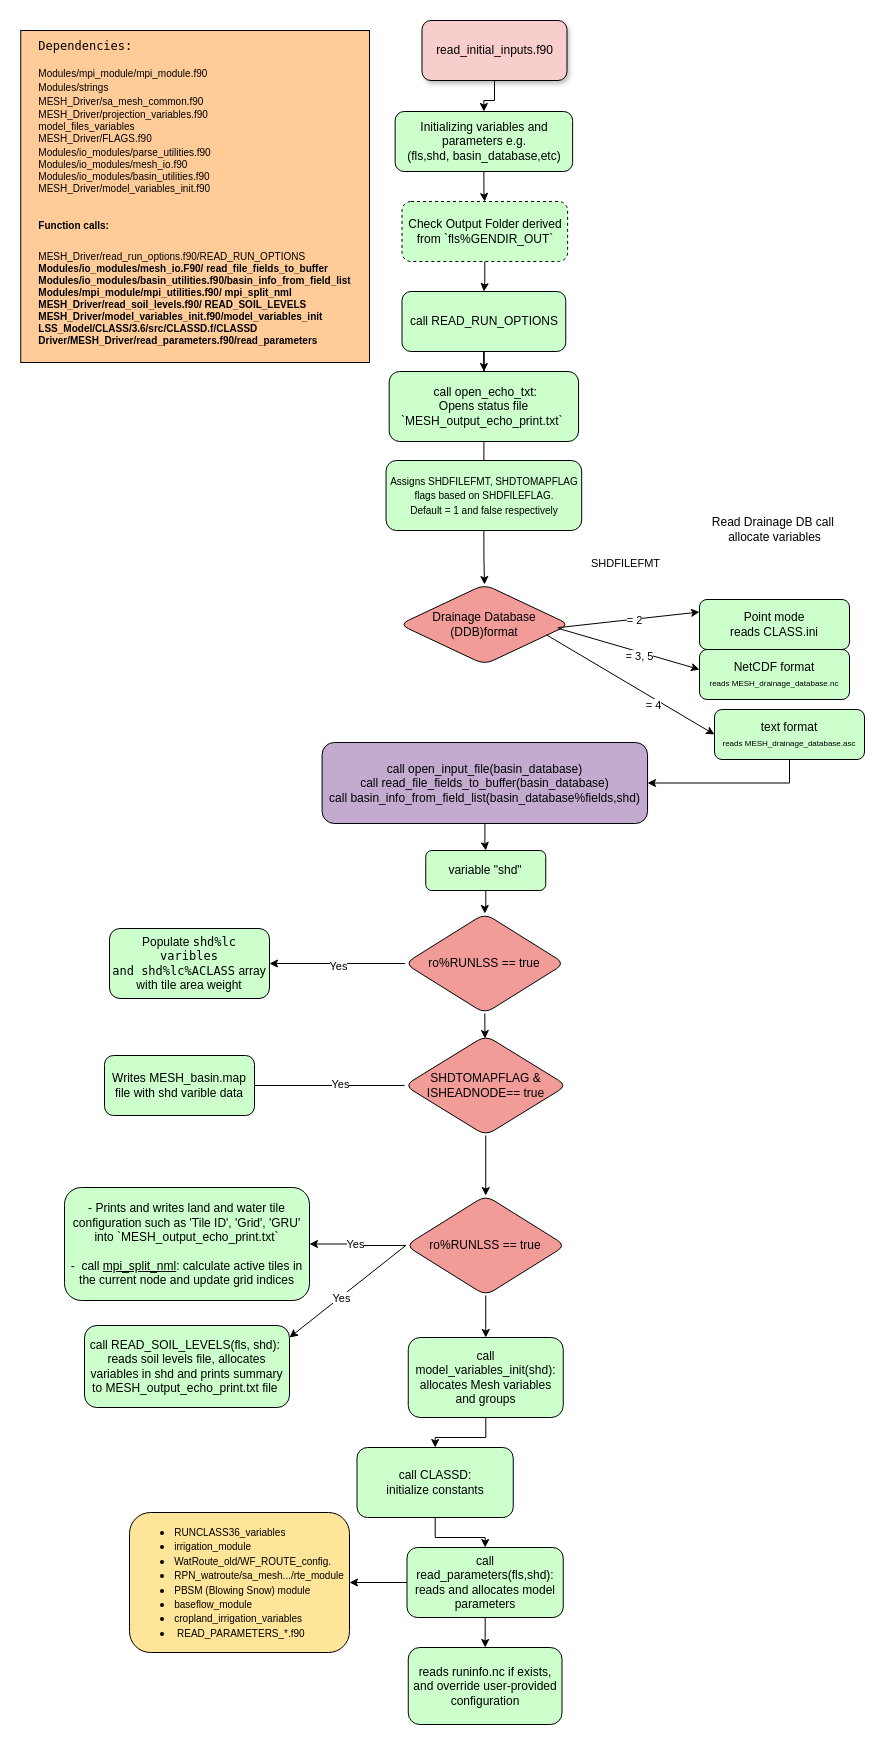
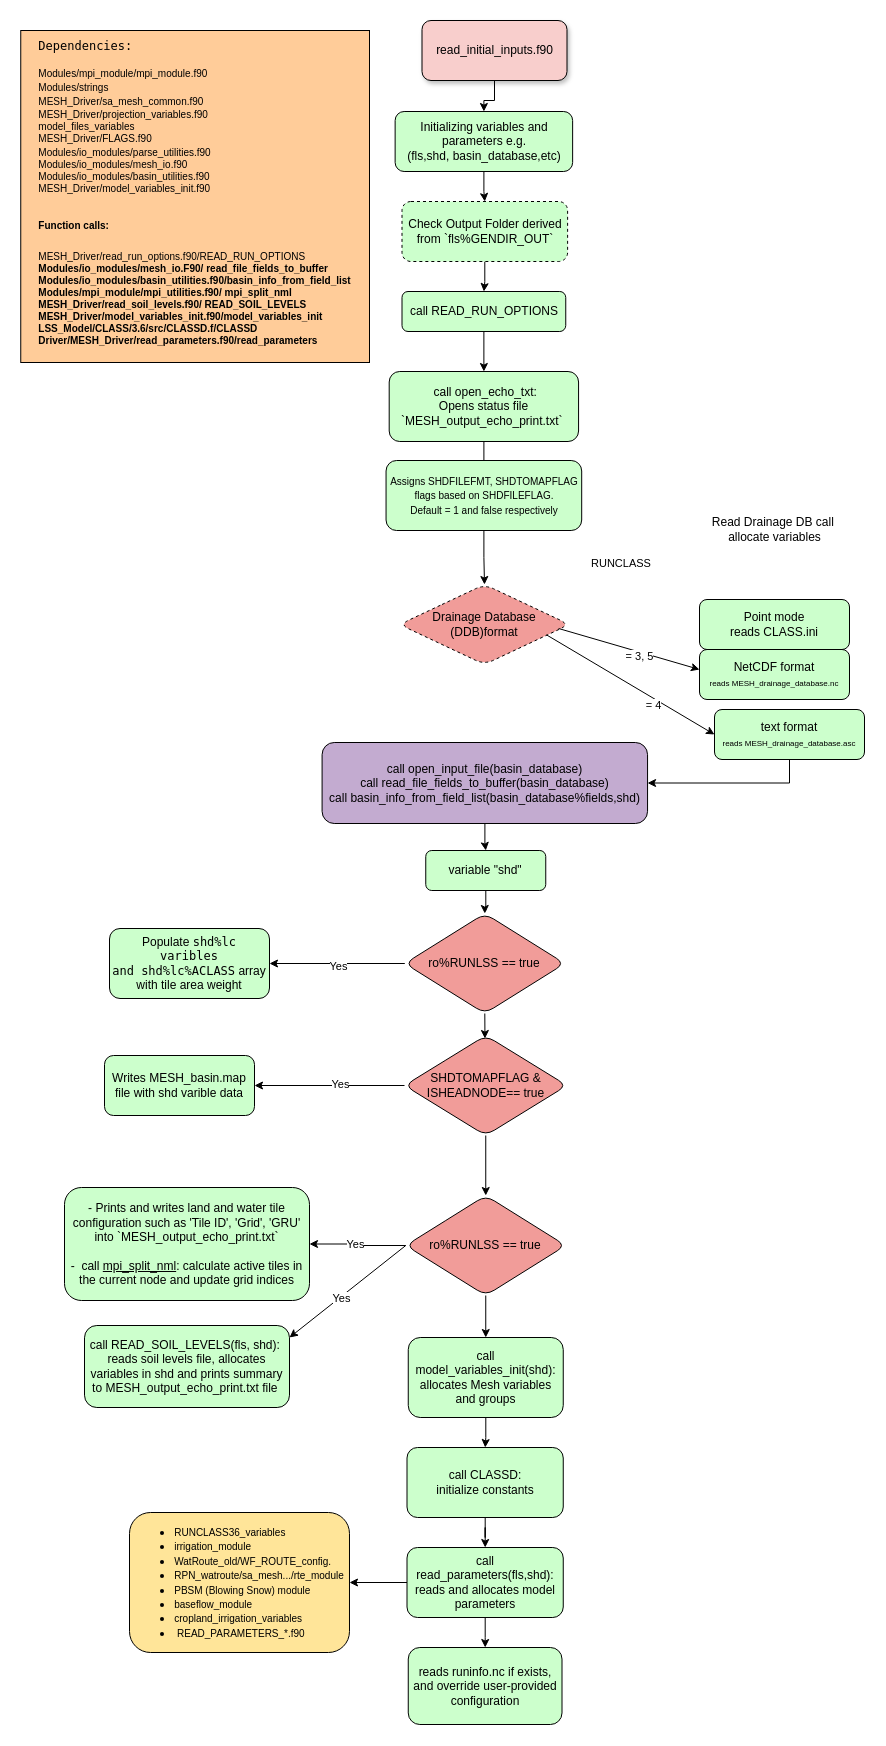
node "call READ_RUN_OPTIONS": size 164x60 -> 164x40
node "SHDFILEFMT": label "SHDFILEFMT" -> "RUNCLASS"
edge "Drainage Database (DDB)format" -> "Point mode reads CLASS.ini": removed, label "= 2"
node "Drainage Database (DDB)format": style solid -> dashed
edge "Writes MESH_basin.map file with shd varible data" -- "SHDTOMAPFLAG & ISHEADNODE== true": arrowhead none -> classic
node "call CLASSD: initialize constants": moved (435, 1483) -> (485, 1483)
